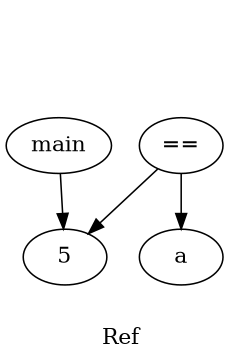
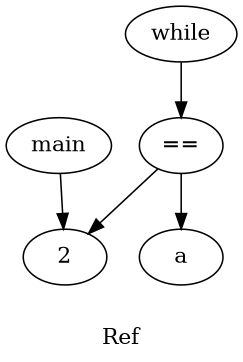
node "while": added
node "5": label "5" -> "2"
